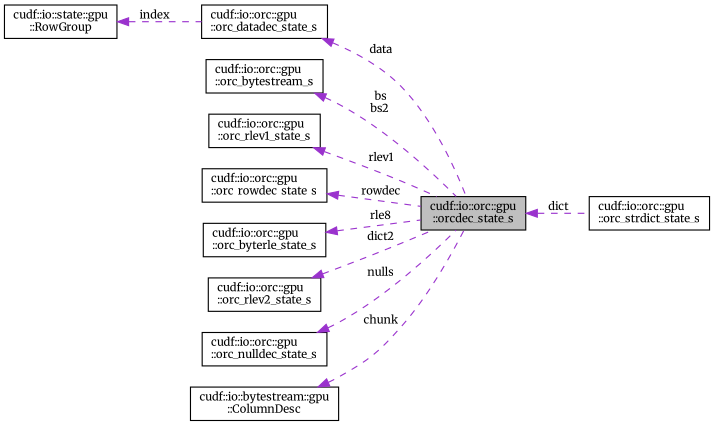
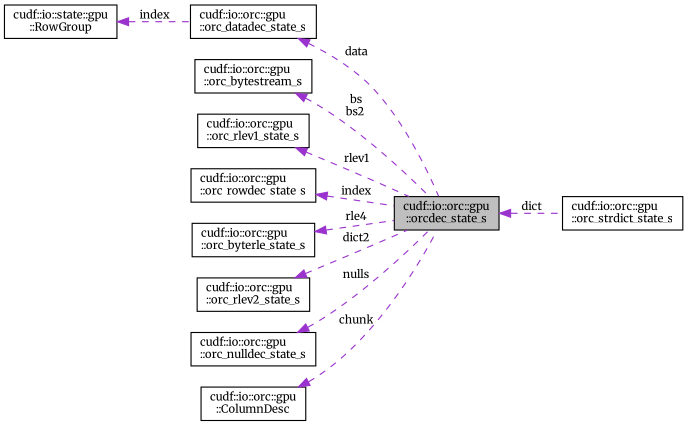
edge "cudf::io::orc::gpu ::orcdec_state_s" -> "cudf::io::orc::gpu ::orc_rowdec_state_s": label " rowdec" -> " index"
edge "cudf::io::orc::gpu ::orcdec_state_s" -> "cudf::io::orc::gpu ::orc_byterle_state_s": label " rle8" -> " rle4"
node "cudf::io::bytestream::gpu ::ColumnDesc": label "cudf::io::bytestream::gpu ::ColumnDesc" -> "cudf::io::orc::gpu ::ColumnDesc"
